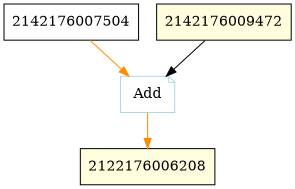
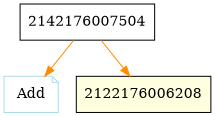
node "2142176009472": removed
edge "Add" -> "2122176006208": now "2142176007504" -> "2122176006208"
